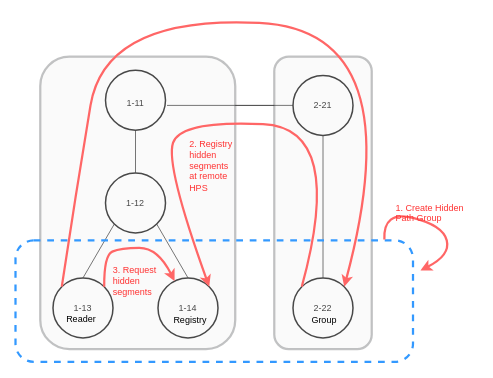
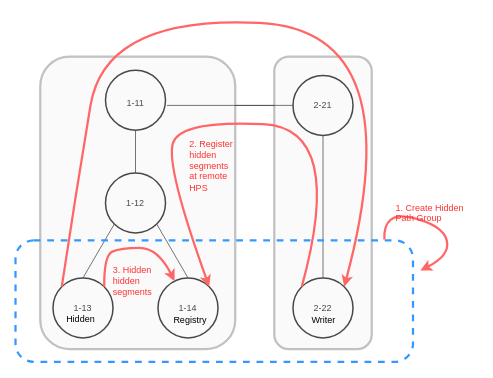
node "2. Registry hidden segments at remote HPS": label "2. Registry hidden segments at remote HPS" -> "2. Register hidden segments at remote HPS"
node "3. Request hidden segments": label "3. Request hidden segments" -> "3. Hidden hidden segments"
node "Reader": label "Reader" -> "Hidden"
node "Group": label "Group" -> "Writer"
